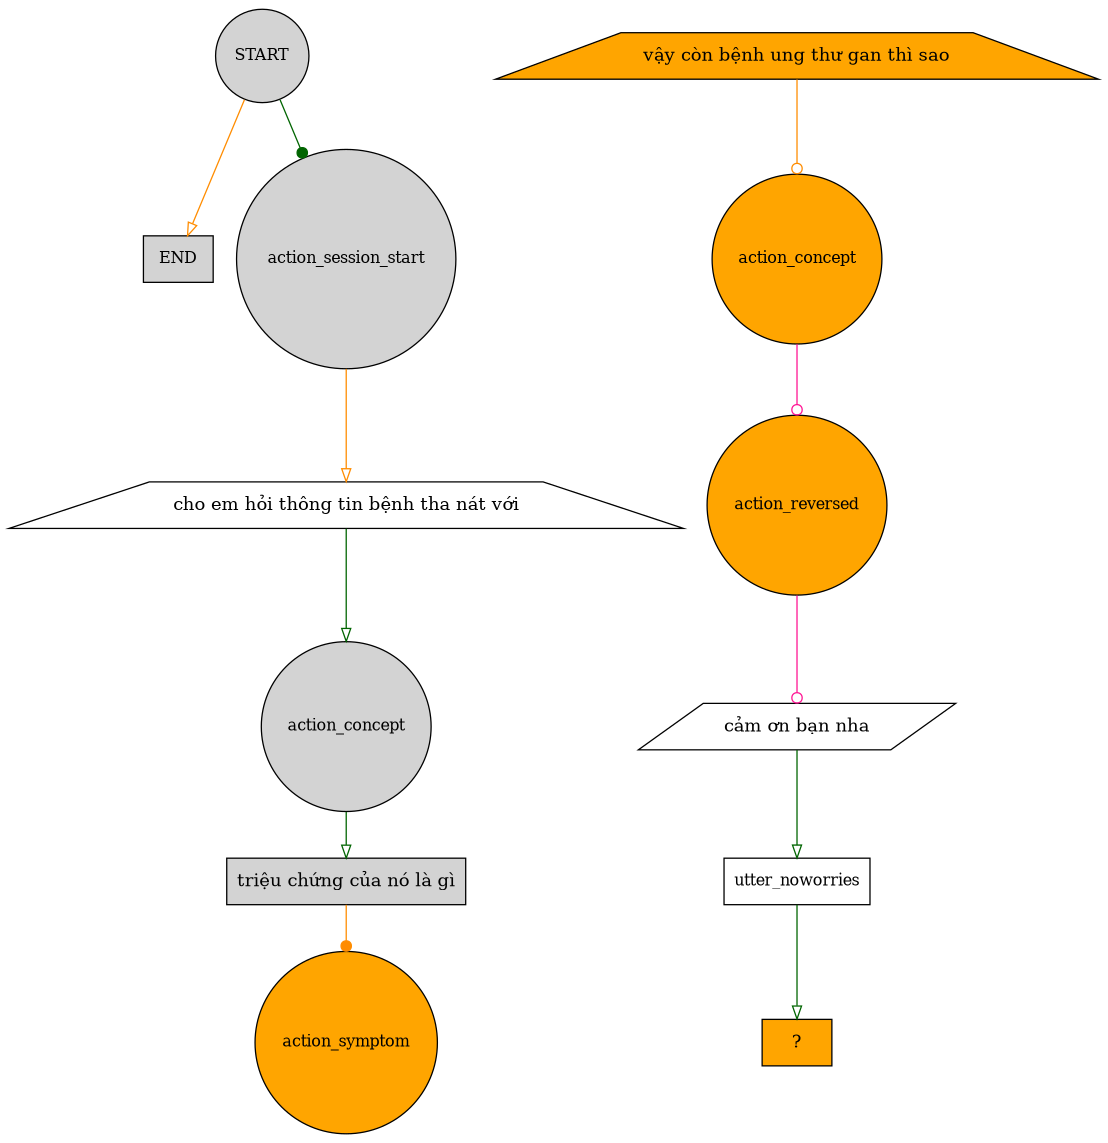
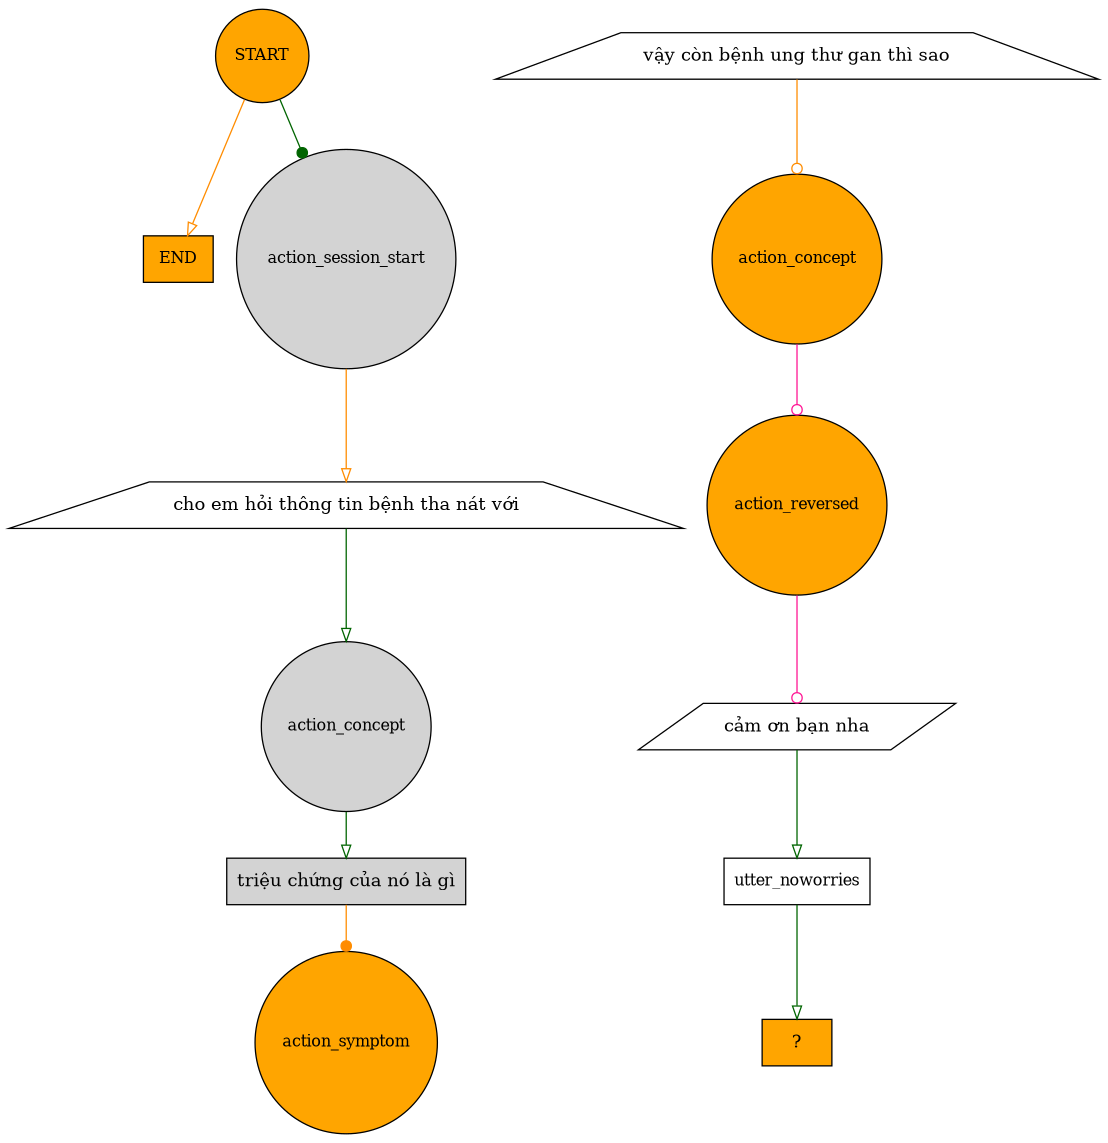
node "START": fillcolor lightgrey -> orange
node "vậy còn bệnh ung thư gan thì sao": fillcolor orange -> white
node "END": fillcolor lightgrey -> orange
